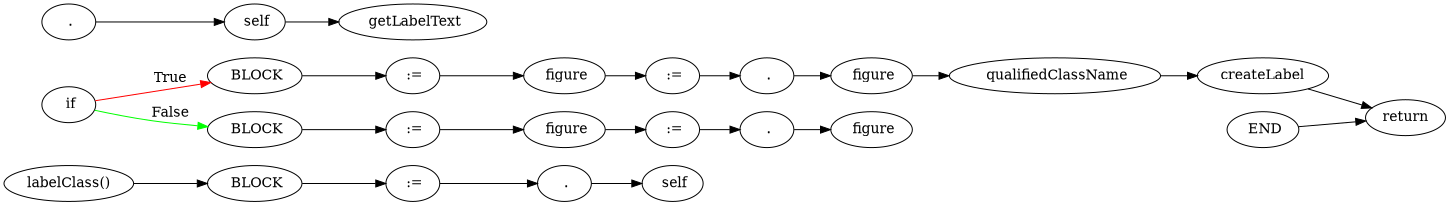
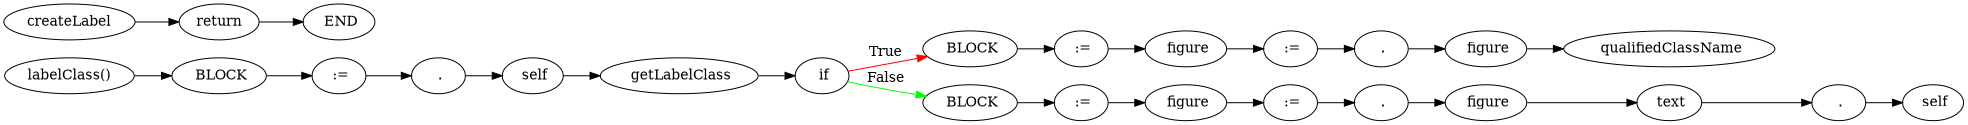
node "getLabelText": removed
node "getLabelClass": added
edge "qualifiedClassName" -> "createLabel": removed
node "text": added
edge "END" -> "return": reversed
